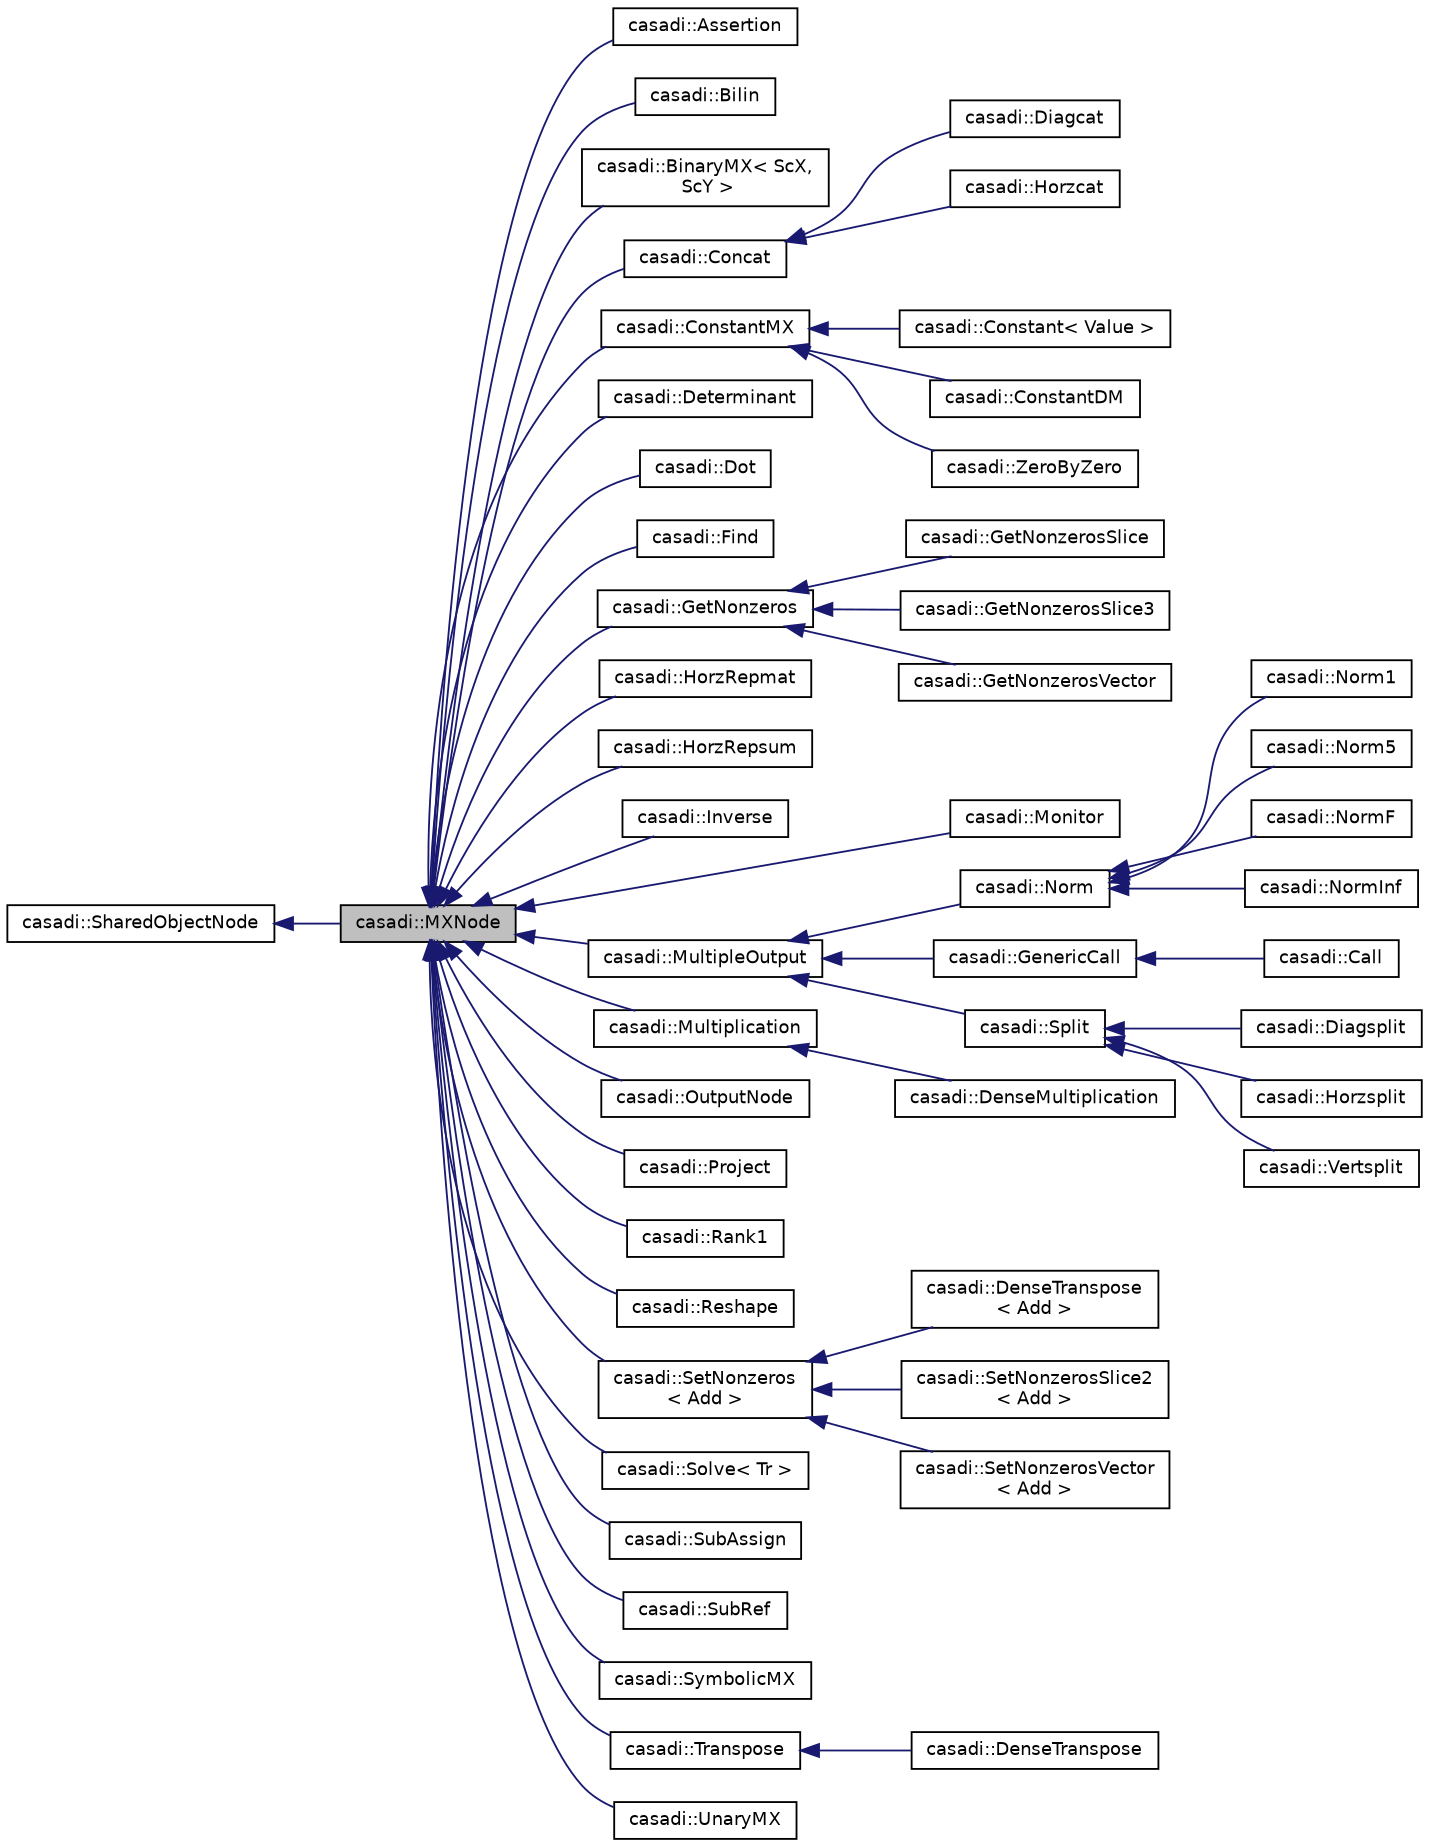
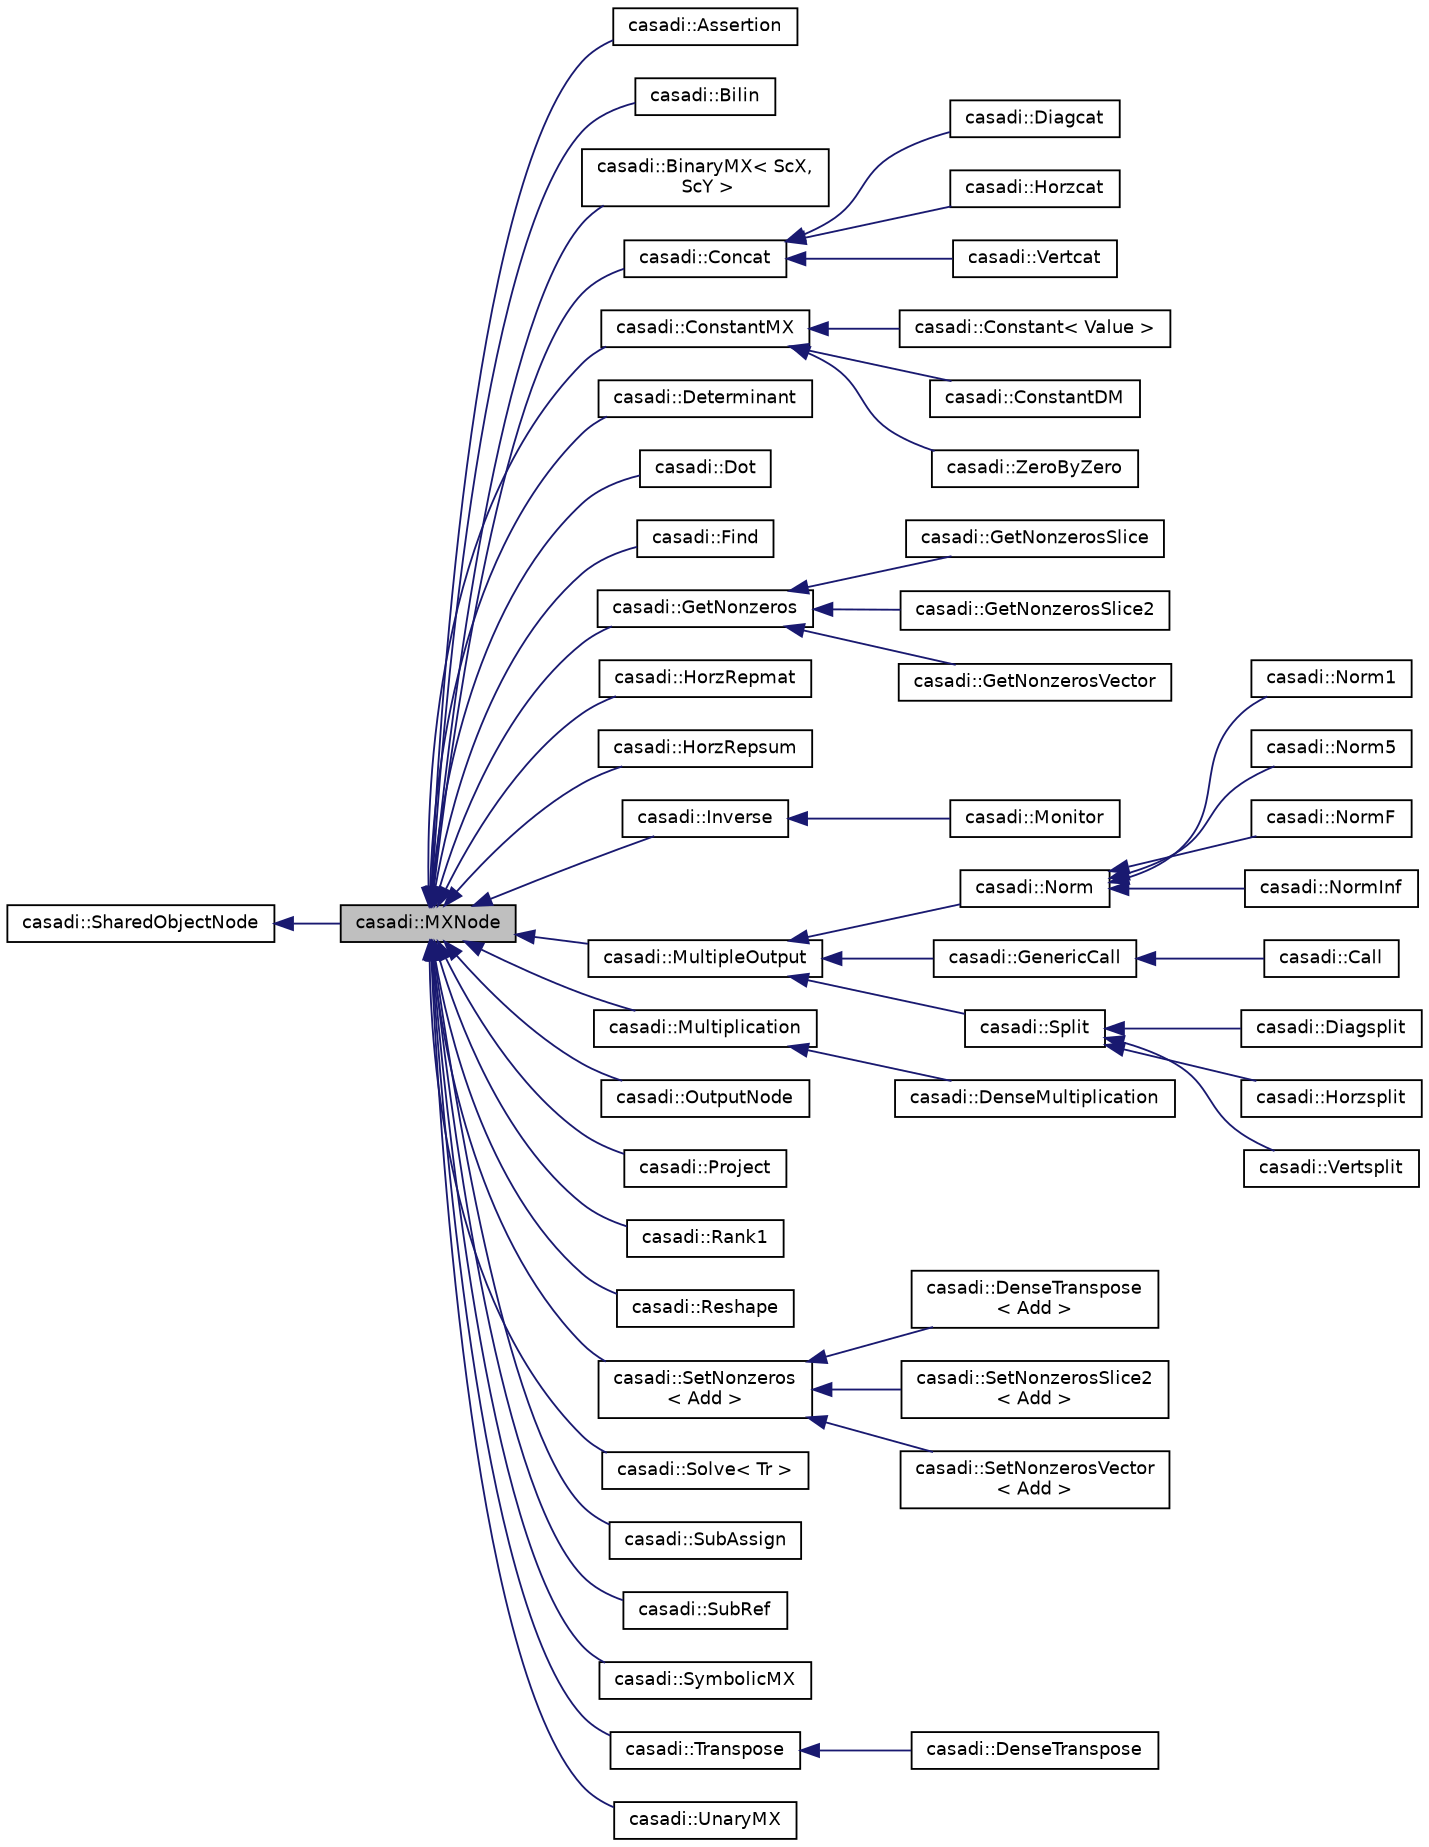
node "casadi::Vertcat": added
node "casadi::GetNonzerosSlice3": label "casadi::GetNonzerosSlice3" -> "casadi::GetNonzerosSlice2"
edge "casadi::Monitor" -> "casadi::MXNode": now "casadi::Monitor" -> "casadi::Inverse"
